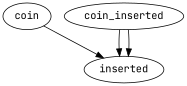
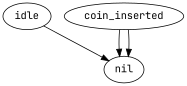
node "coin": label "coin" -> "idle"
node "inserted": label "inserted" -> "nil"
